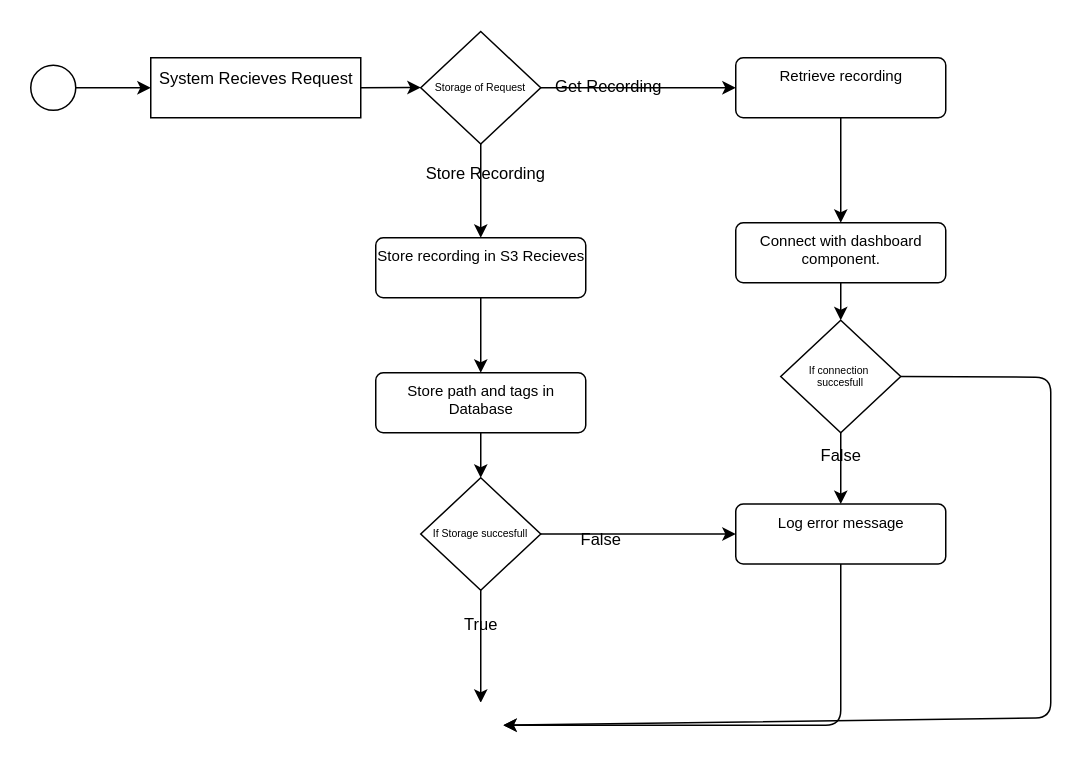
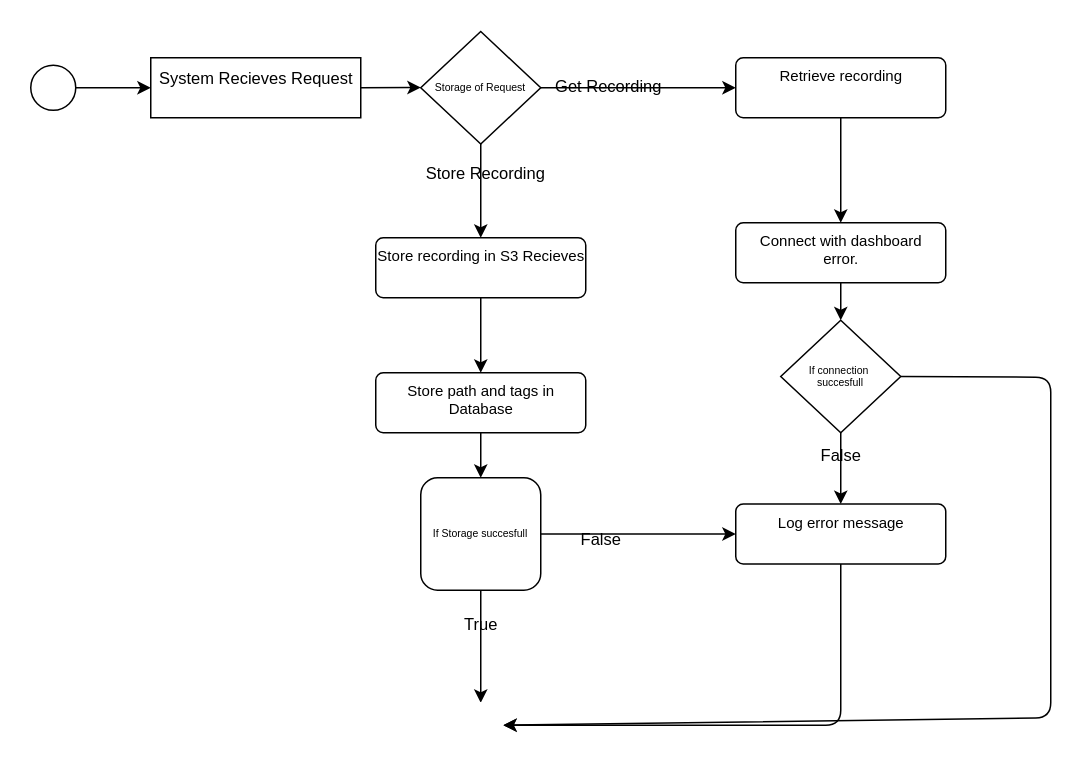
node "Connect with dashboard component.": label "Connect with dashboard component." -> "Connect with dashboard error."
node "If Storage succesfull": shape diamond -> rounded rectangle
